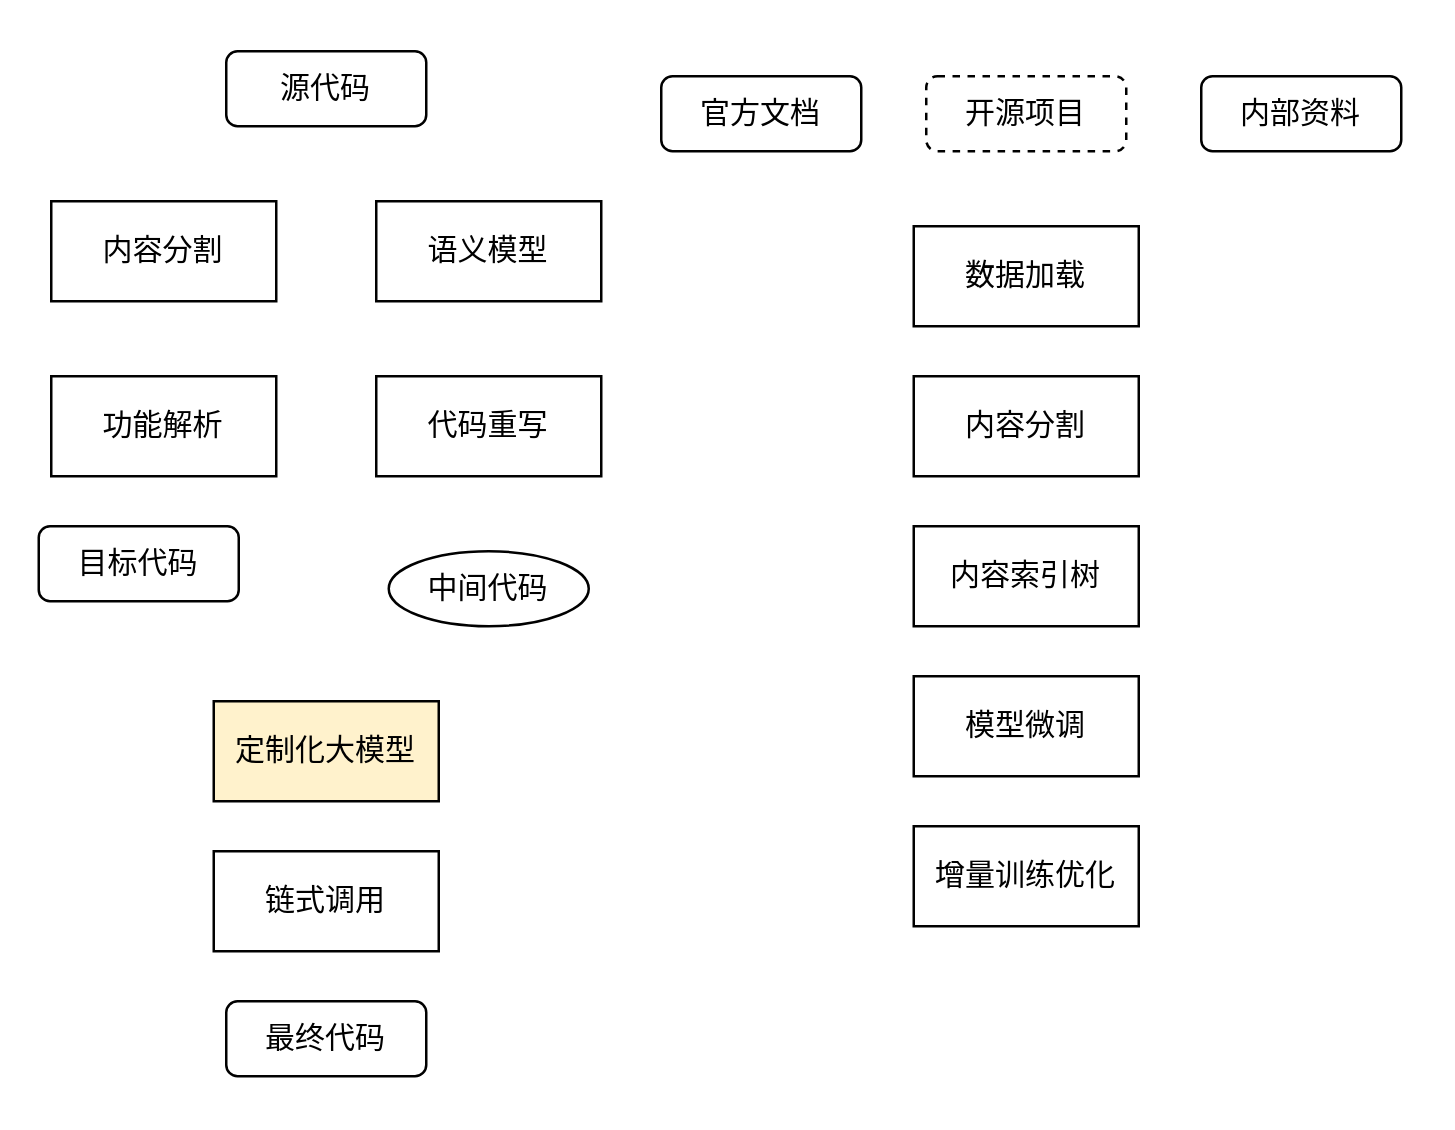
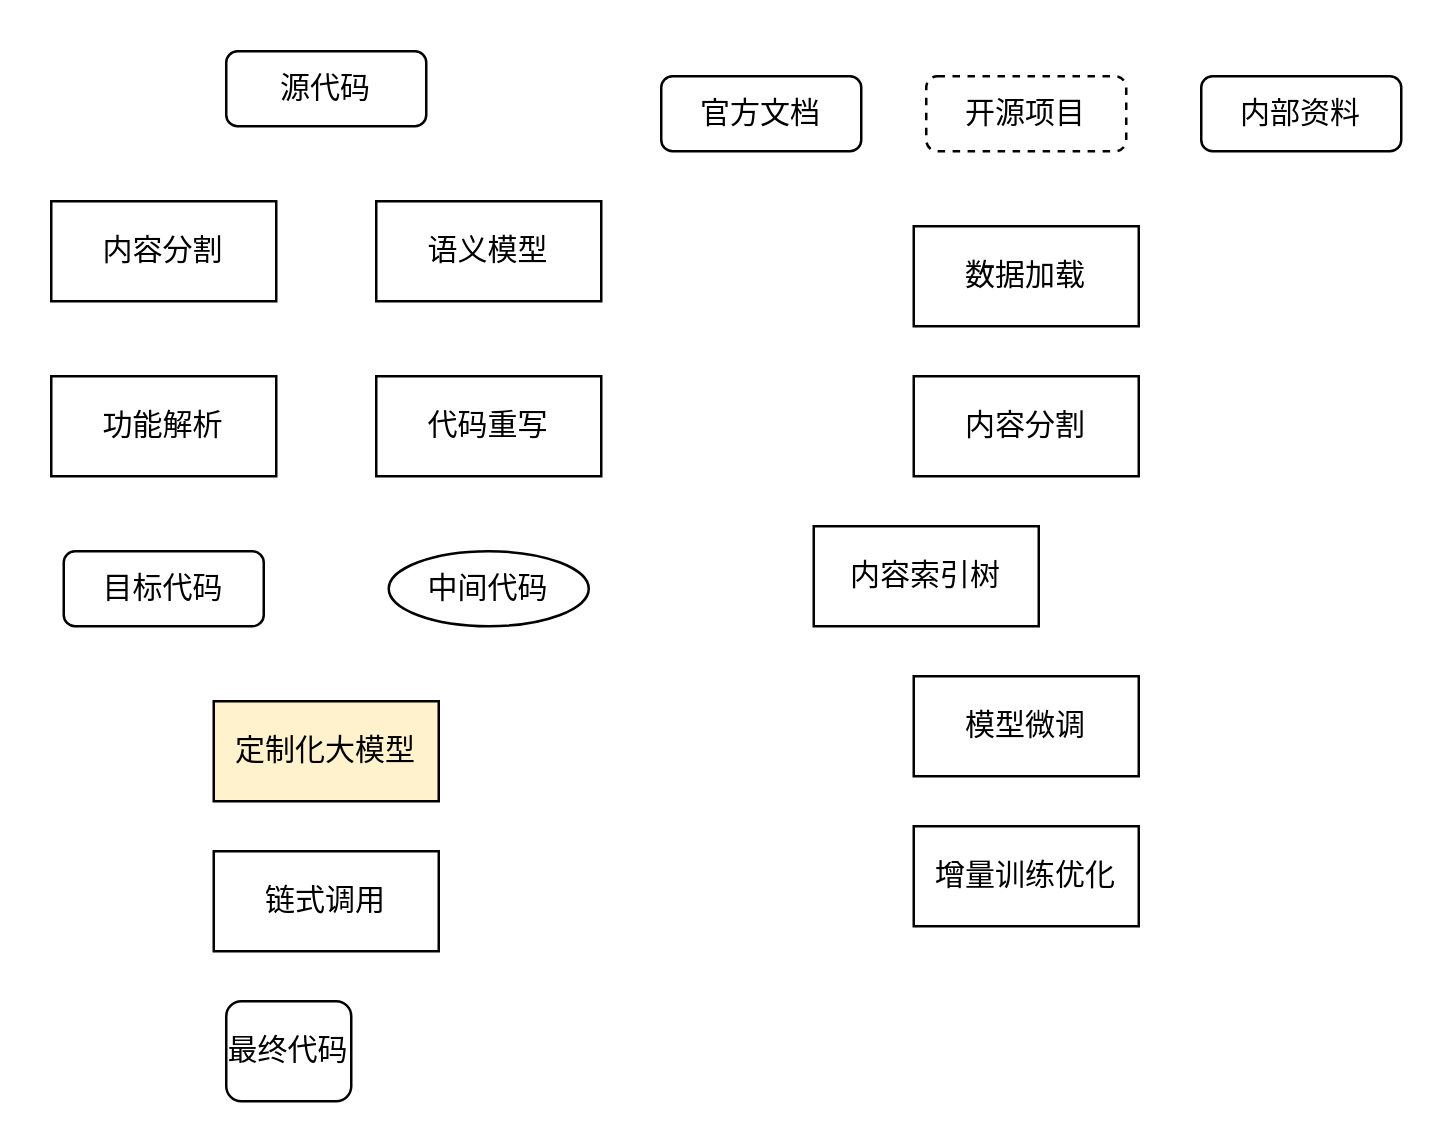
node "目标代码": moved (139, 564) -> (164, 589)
node "内容索引树": moved (1026, 576) -> (926, 576)
node "最终代码": size 200x75 -> 125x100
